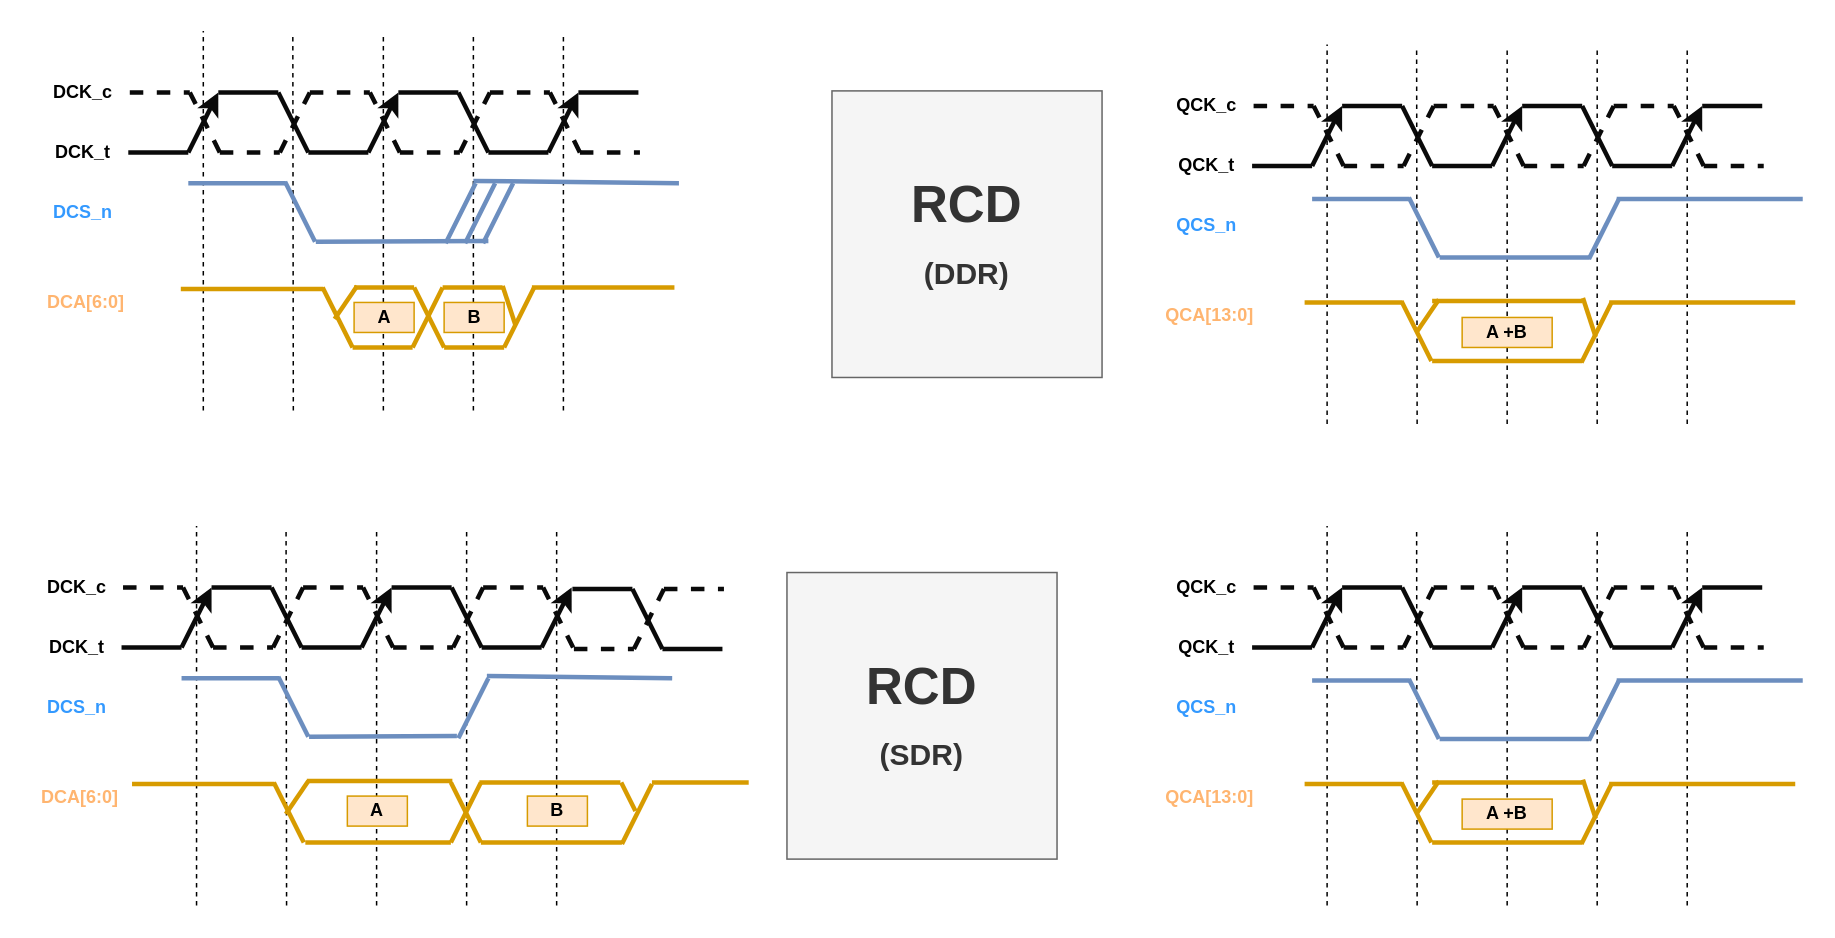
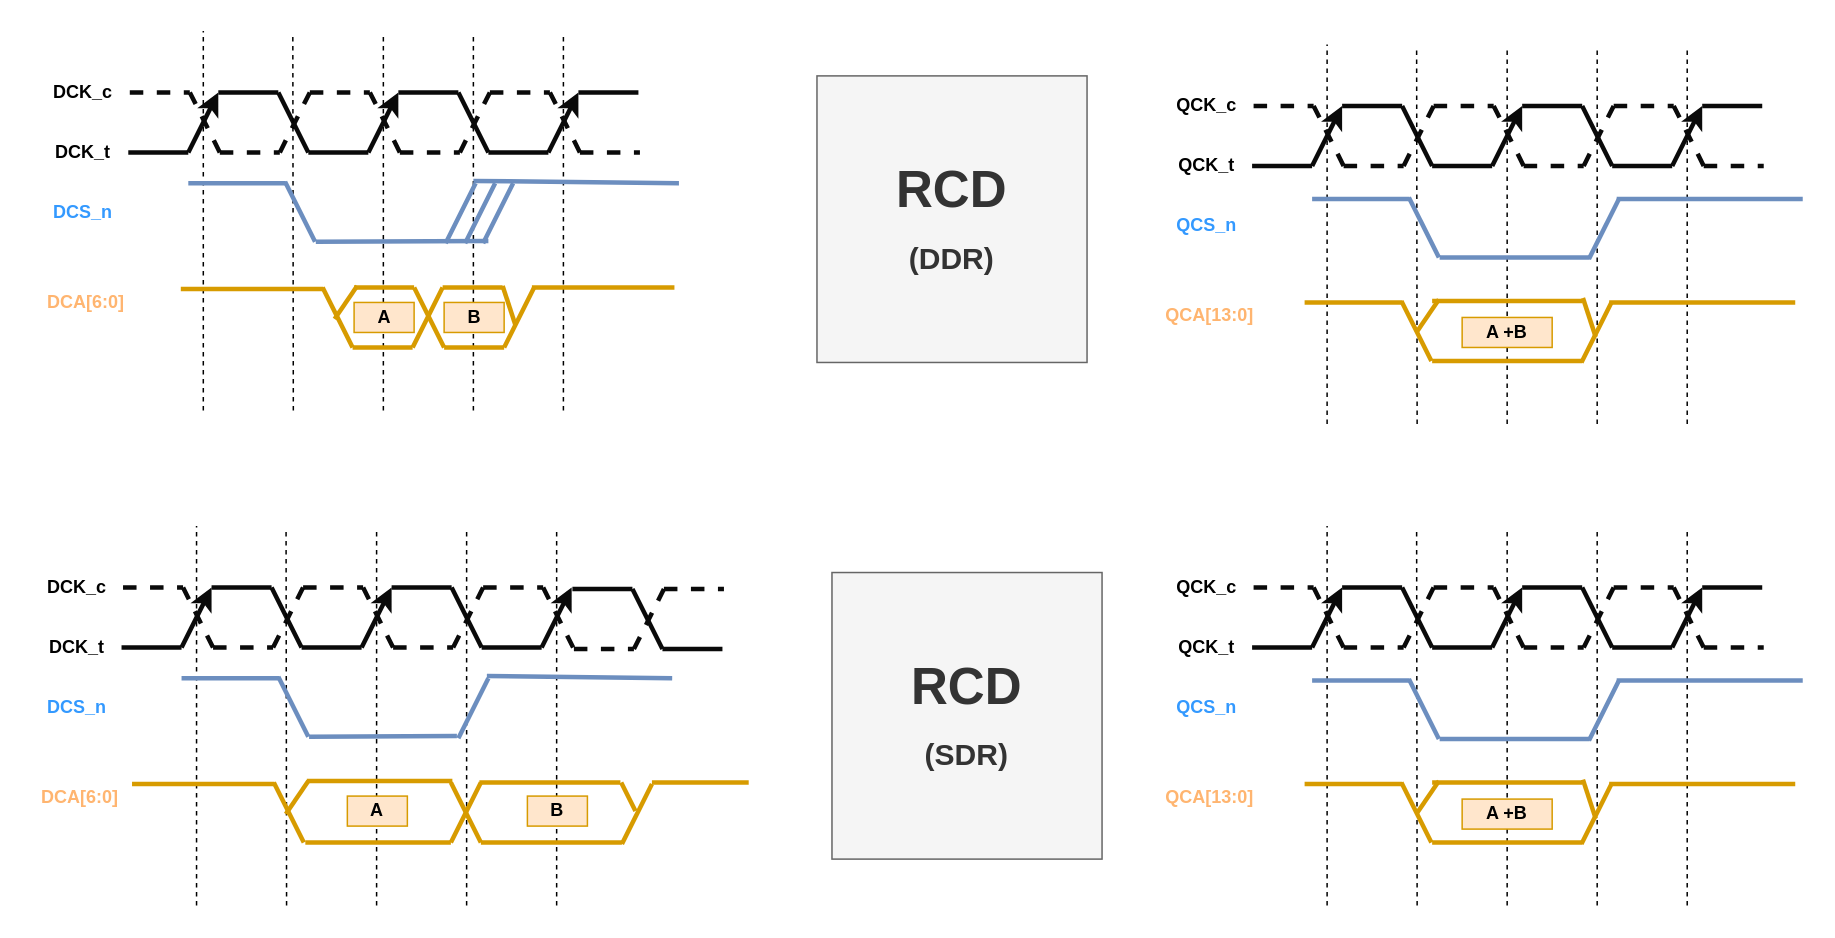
node "RCD (DDR)": moved (967, 234) -> (952, 219)
node "RCD (SDR)": moved (922, 716) -> (967, 716)
